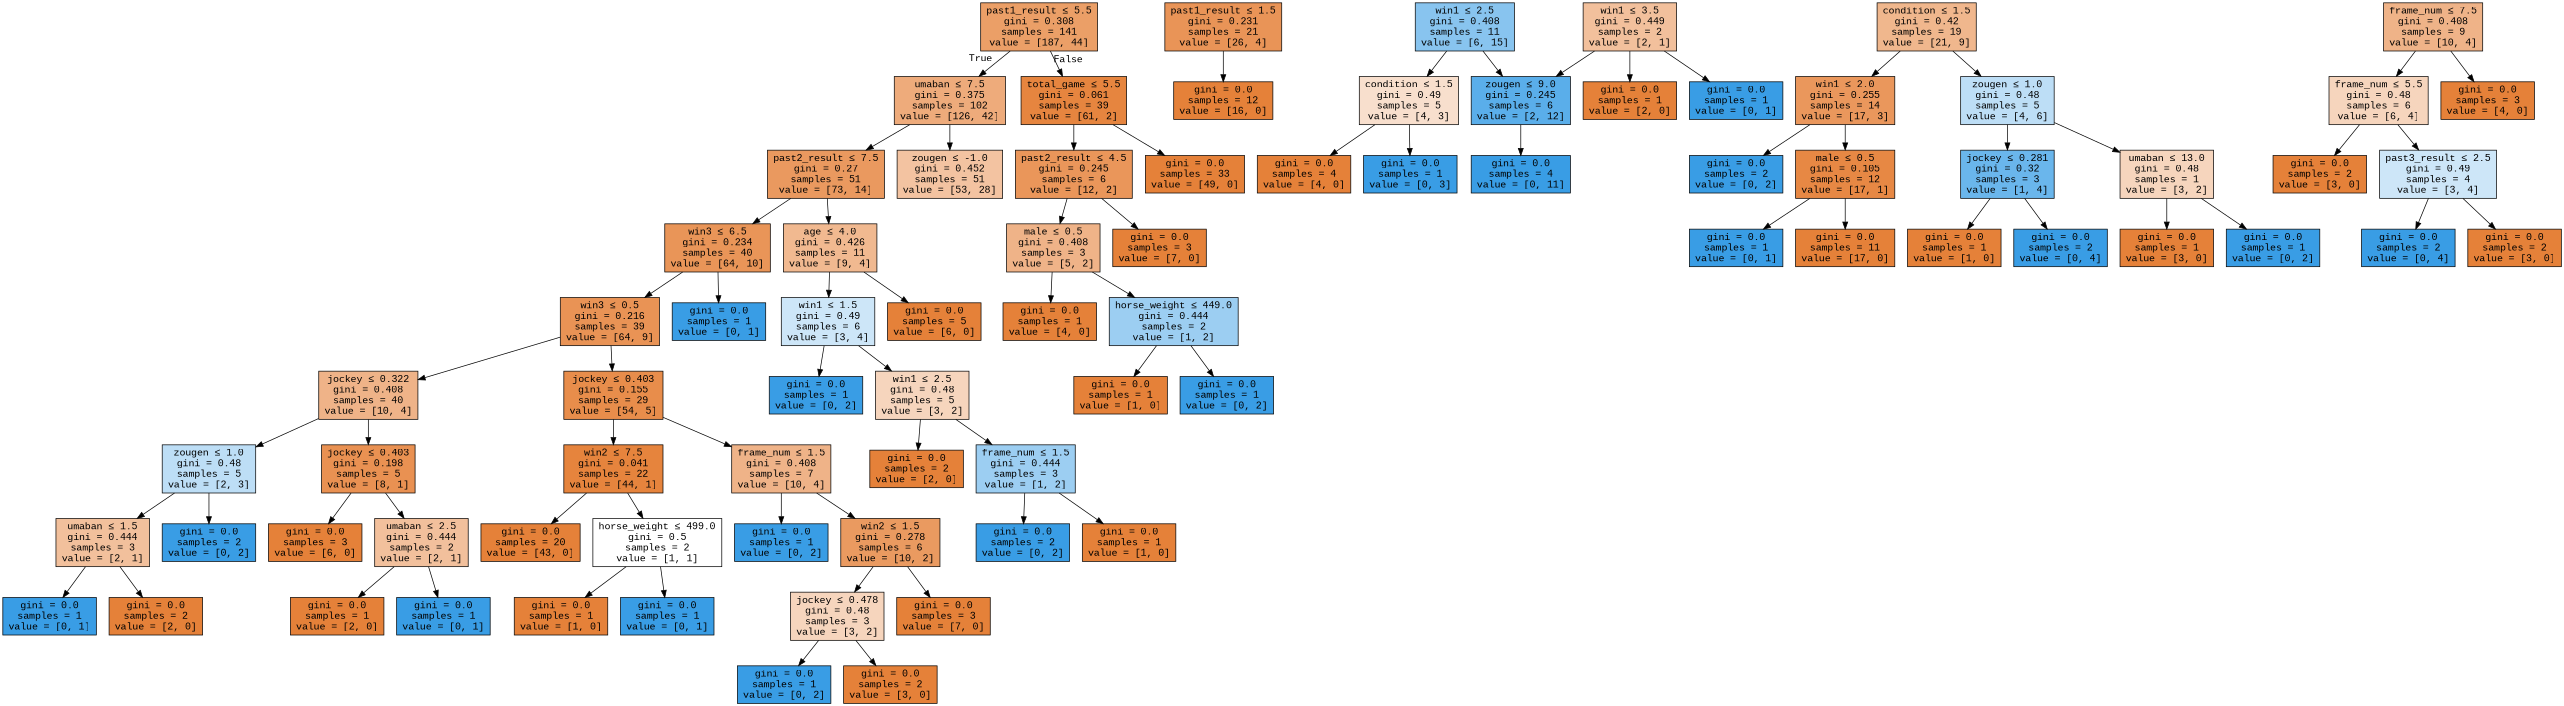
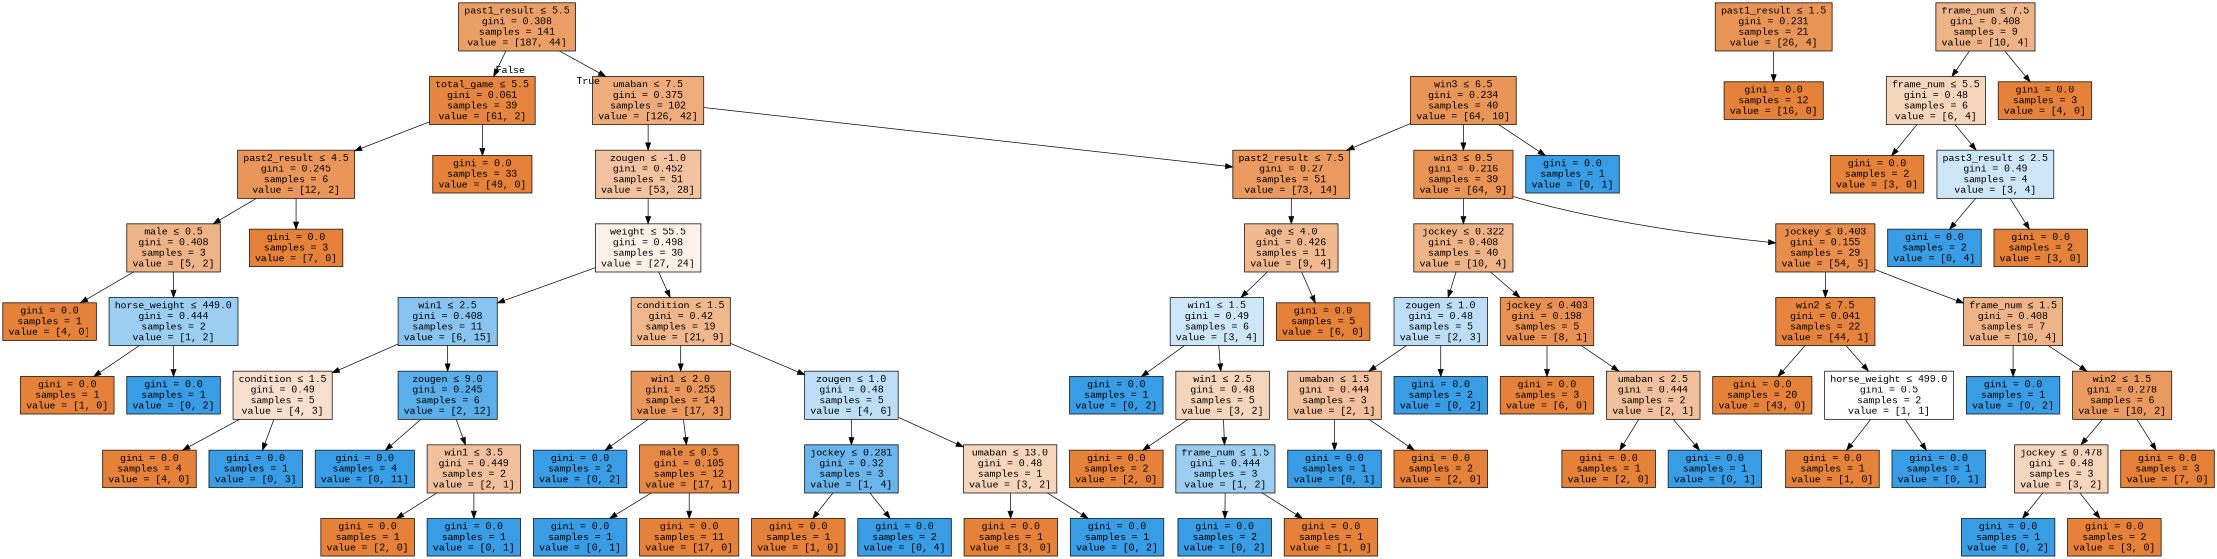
edge "win1 ≤ 3.5" -> "zougen ≤ 9.0": reversed
edge "past2_result ≤ 7.5" -> "win3 ≤ 6.5": reversed
node "weight ≤ 55.5": added
